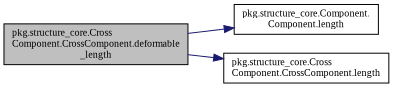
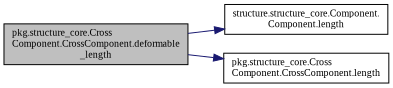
node "pkg.structure_core.Component. Component.length": label "pkg.structure_core.Component. Component.length" -> "structure.structure_core.Component. Component.length"
